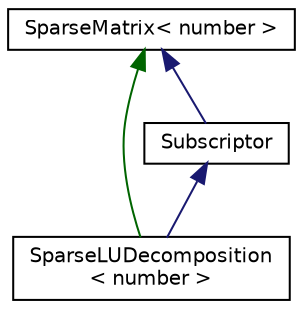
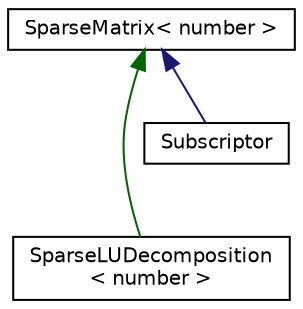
edge "SparseLUDecomposition < number >" -> "Subscriptor": removed
